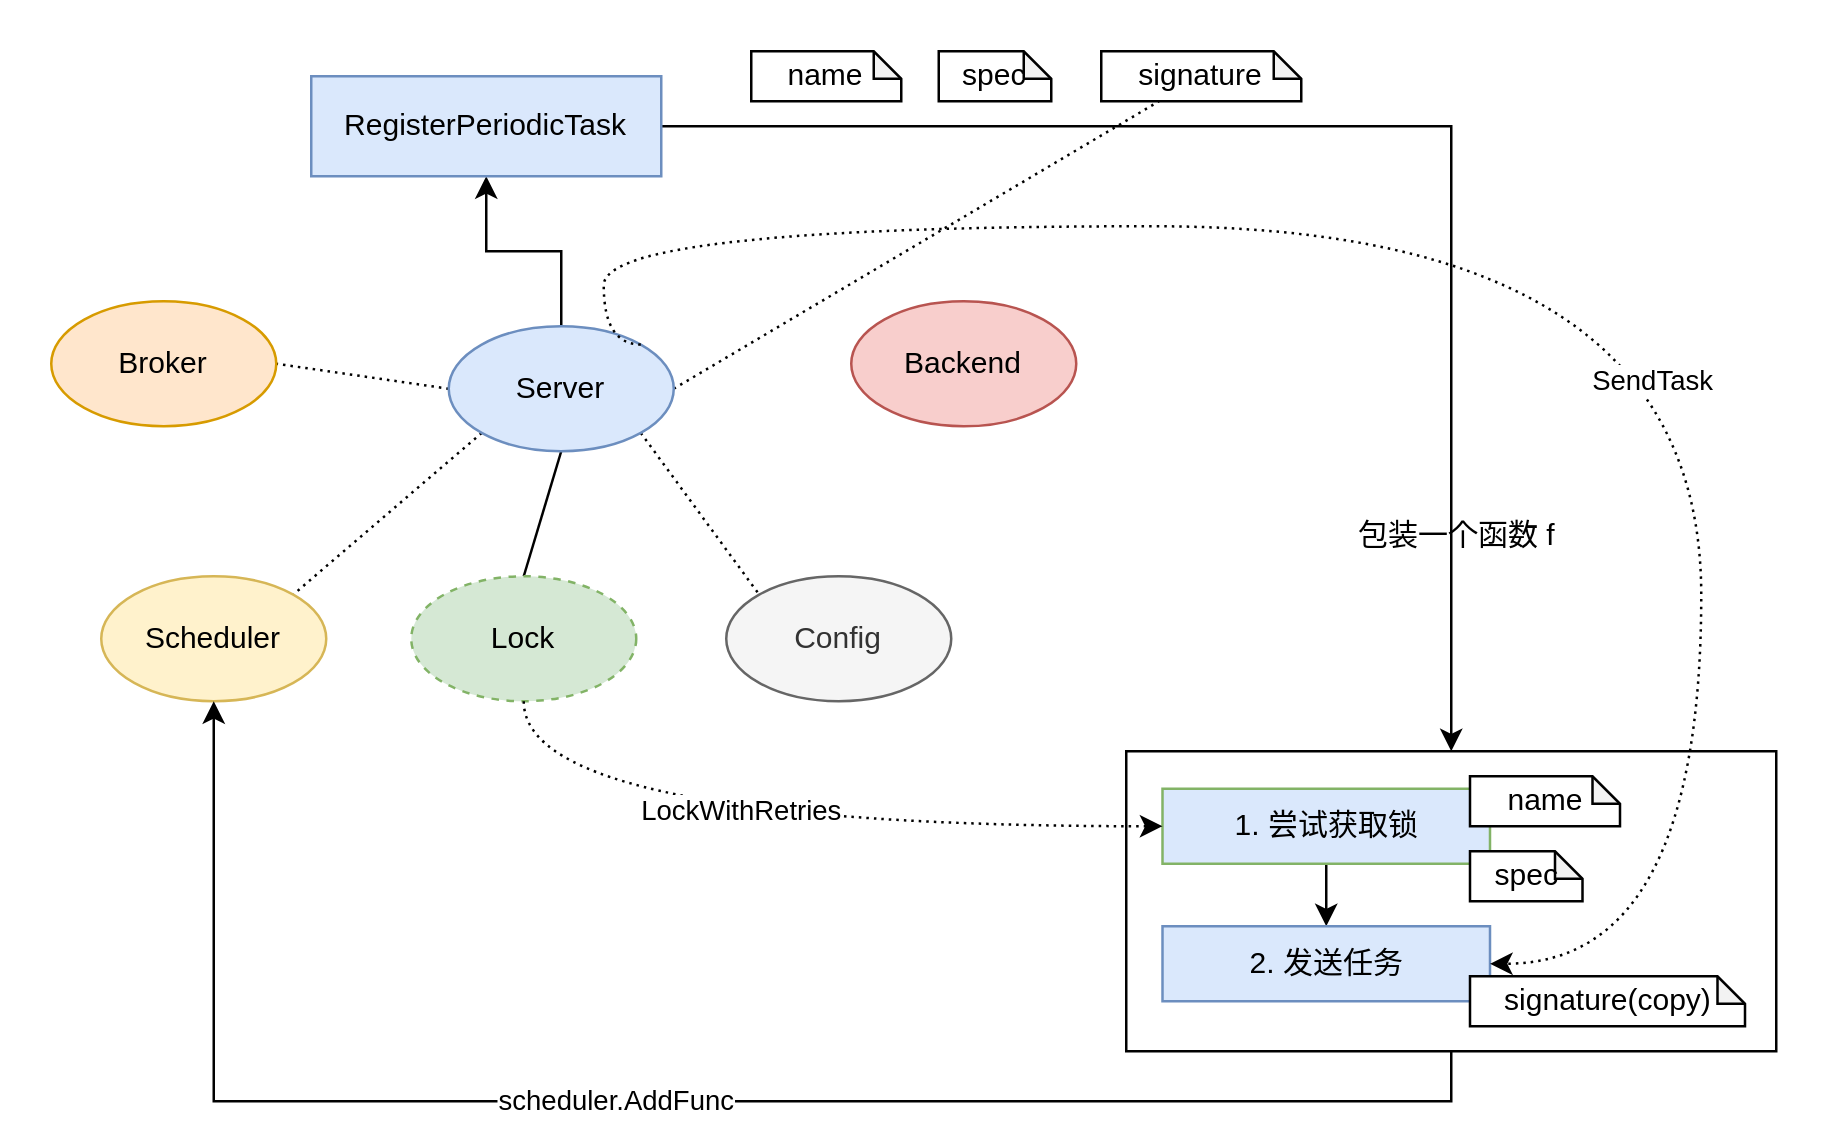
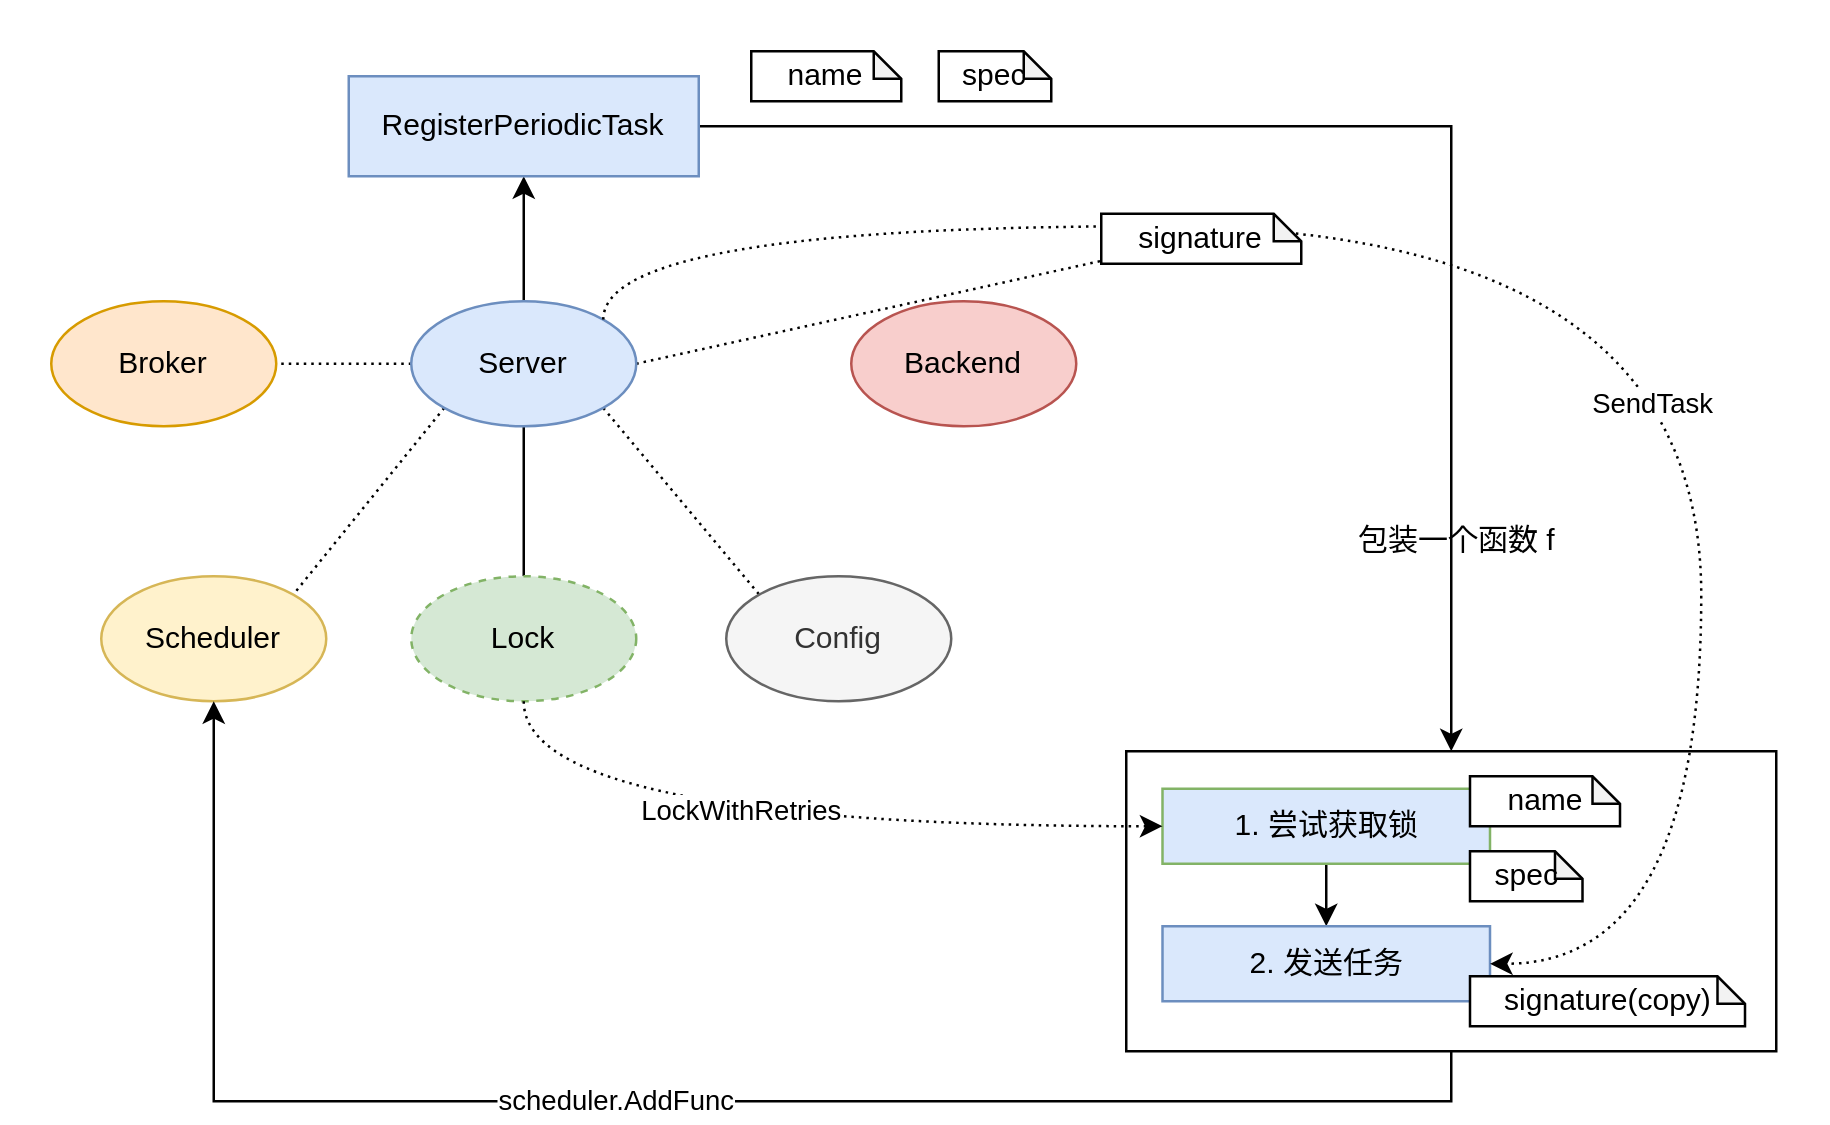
node "signature": moved (1201, 76) -> (1201, 239)
node "RegisterPeriodicTask": moved (486, 126) -> (524, 126)
node "Server": moved (561, 389) -> (524, 364)
